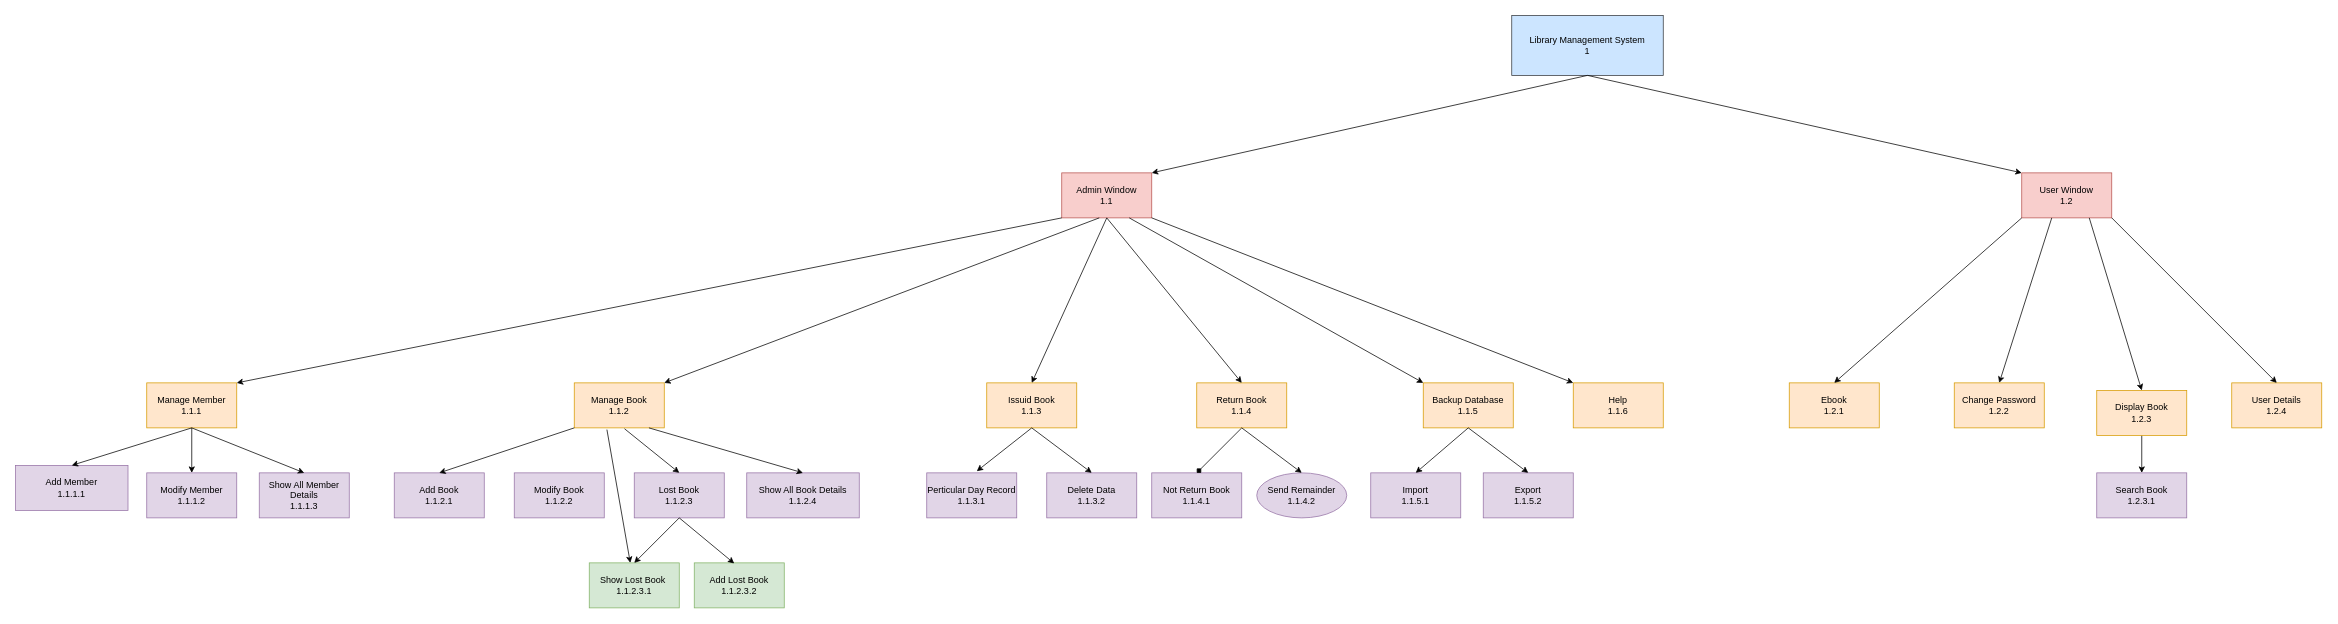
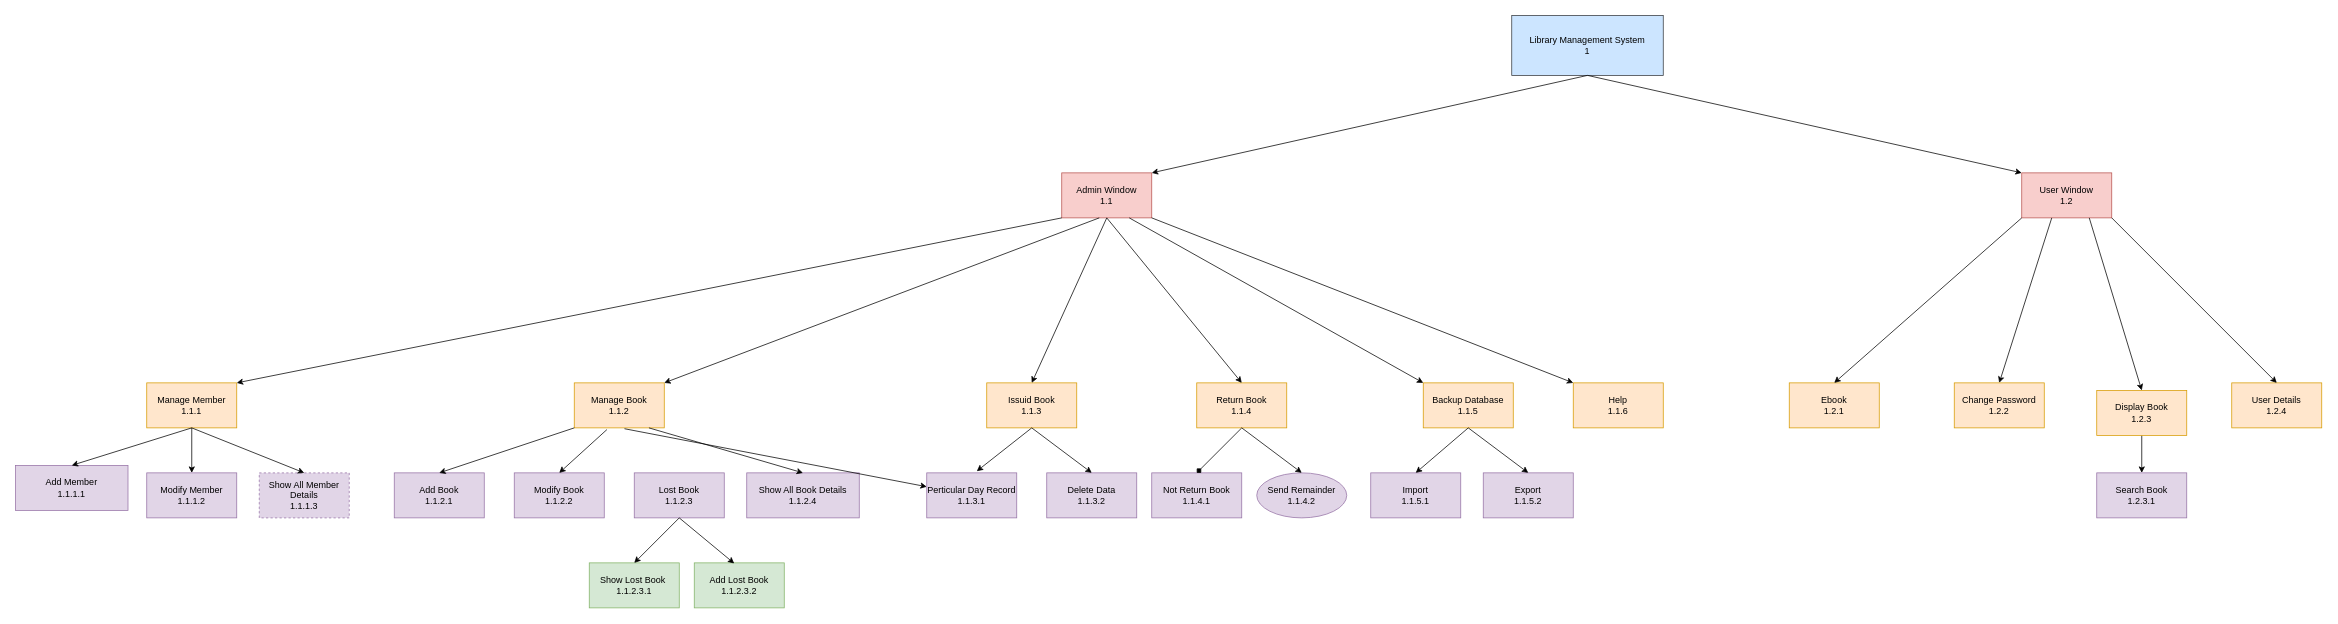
edge "Manage Book 1.1.2" -> "Lost Book 1.1.2.3": now "Manage Book 1.1.2" -> "Perticular Day Record 1.1.3.1"
edge "Manage Book 1.1.2" -> "Show Lost Book 1.1.2.3.1": now "Manage Book 1.1.2" -> "Modify Book 1.1.2.2"
node "Show All Member Details 1.1.1.3": style solid -> dashed
